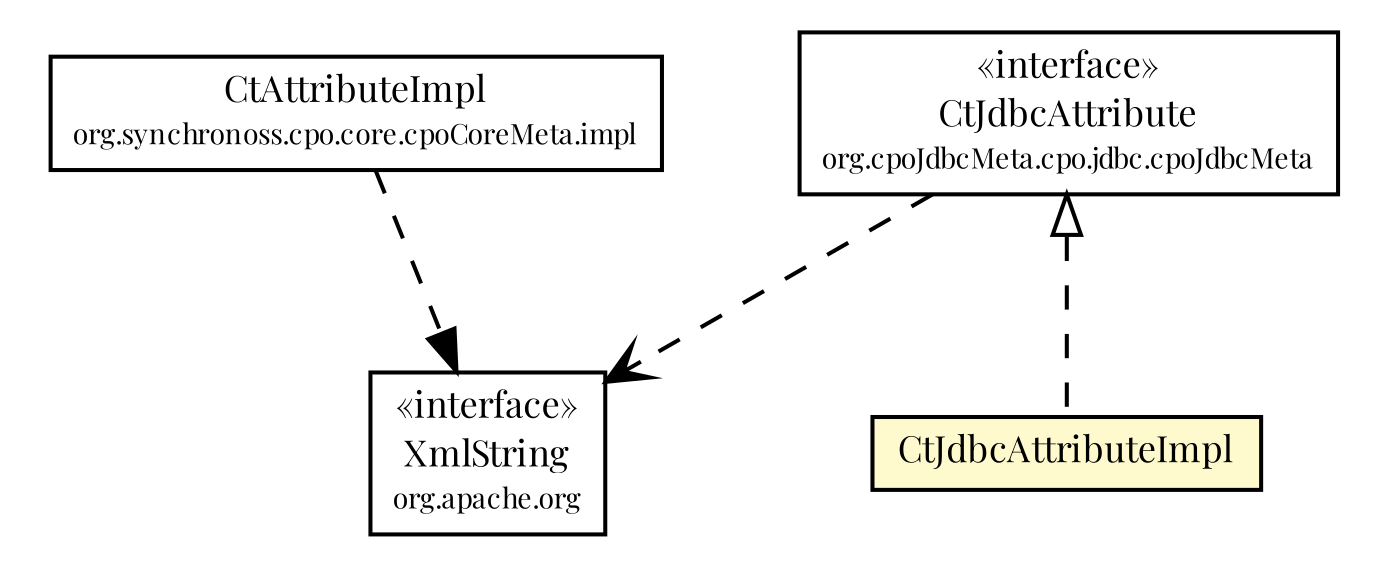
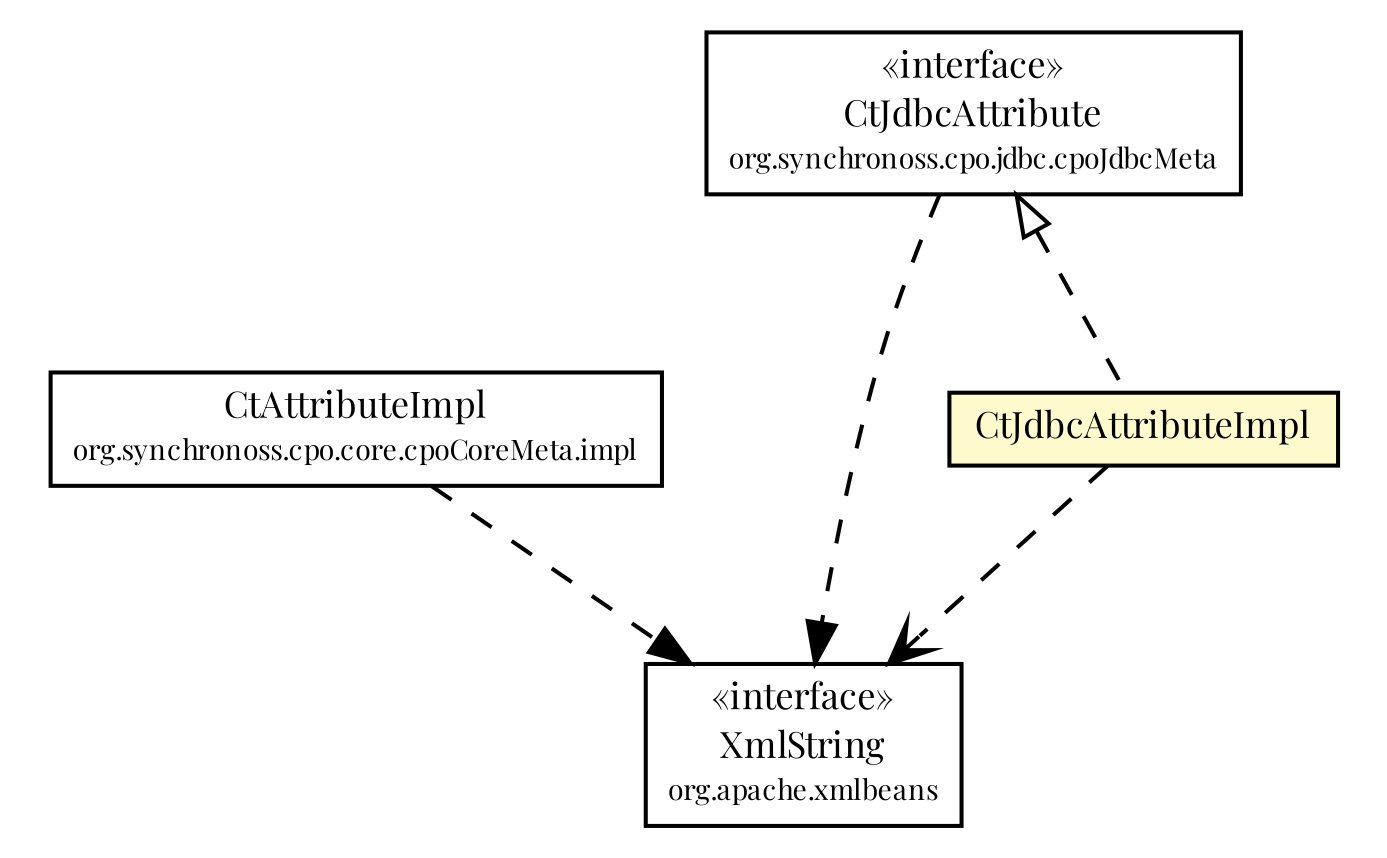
node "CtJdbcAttribute": text "org.cpoJdbcMeta.cpo.jdbc.cpoJdbcMeta" -> "org.synchronoss.cpo.jdbc.cpoJdbcMeta"
edge "CtJdbcAttribute" -> "XmlString": arrowhead open -> normal
node "XmlString": text "org.apache.org" -> "org.apache.xmlbeans"
edge "CtJdbcAttributeImpl" -> "XmlString": added
